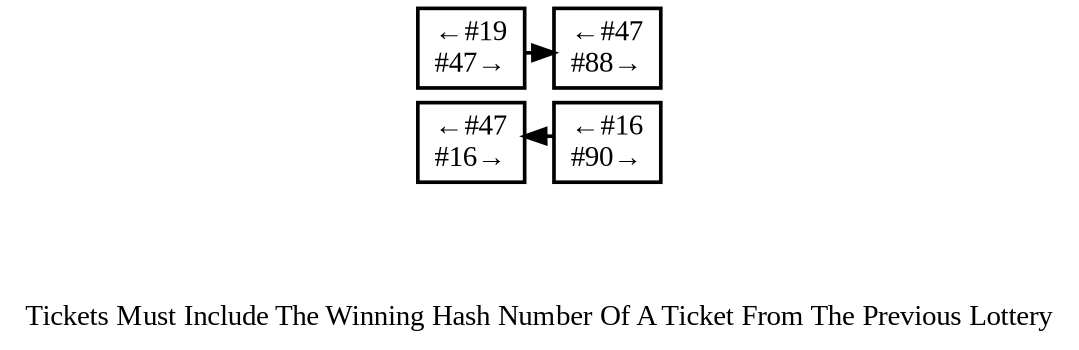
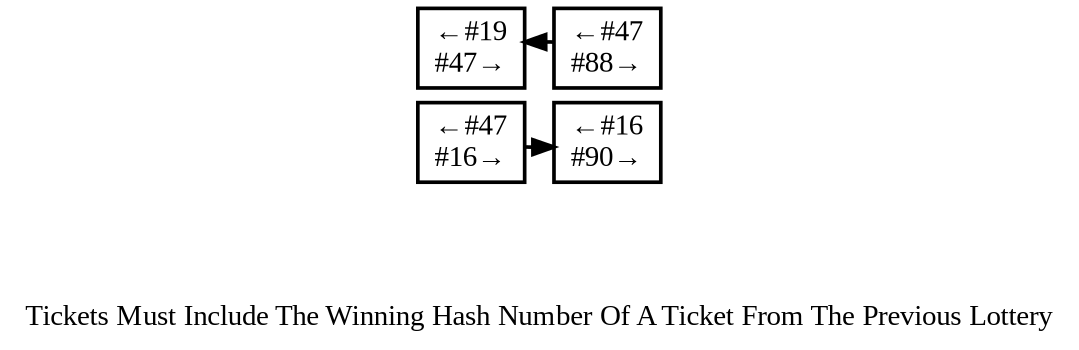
edge "←#19 #47→" -> "←#47 #88→": reversed
edge "←#16 #90→" -> "←#47 #16→": reversed
